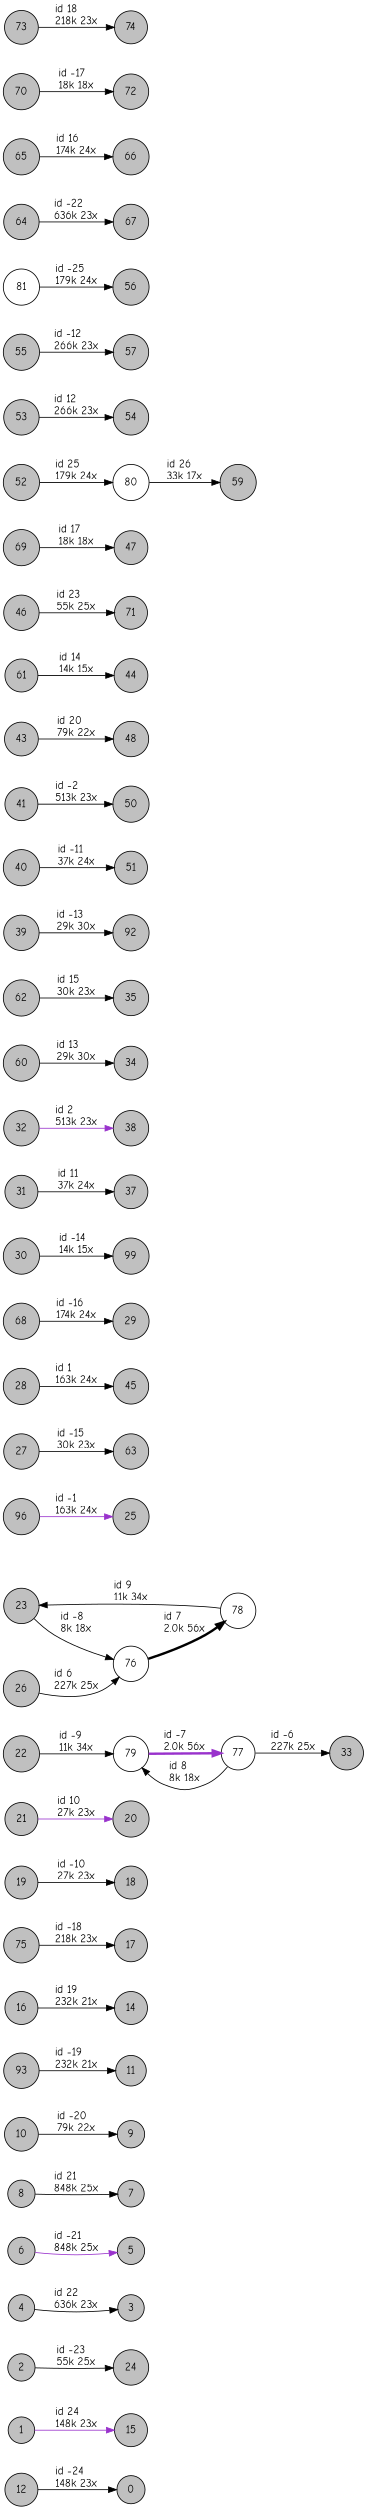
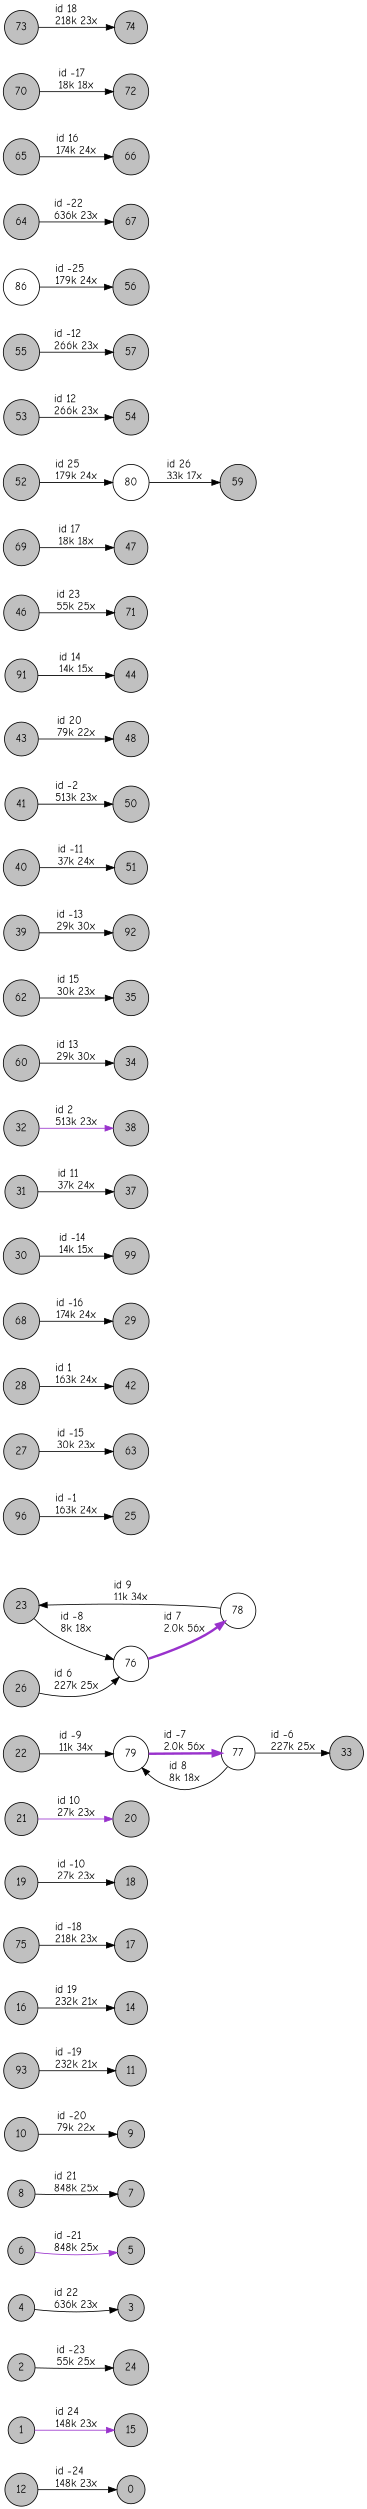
node "81": label "81" -> "86"
node "61": label "61" -> "91"
node "45": label "45" -> "42"
edge "96" -> "25": color darkorchid -> black
edge "76" -> "78": color black -> darkorchid
